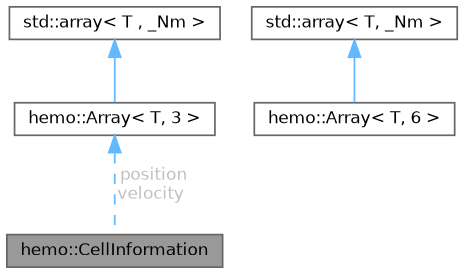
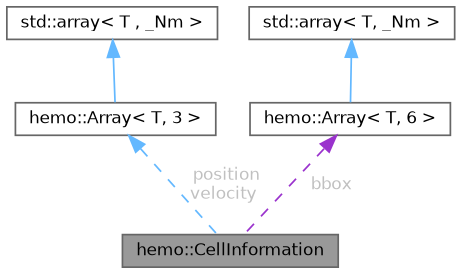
edge "hemo::CellInformation" -> "hemo::Array< T, 6 >": added, label "bbox"
